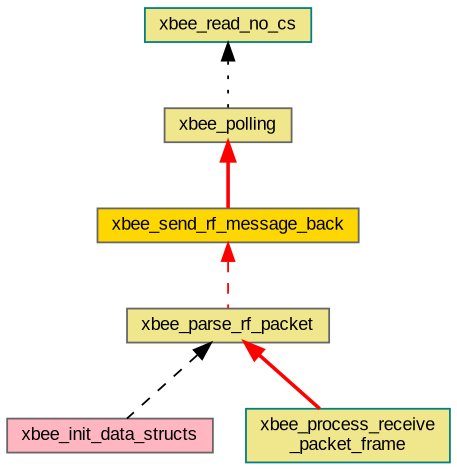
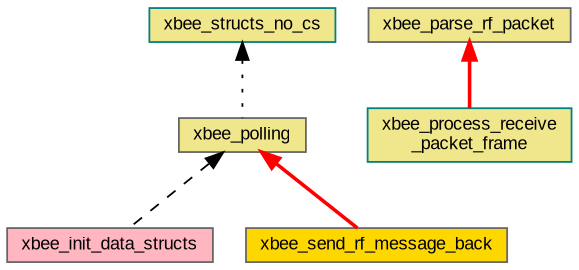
node "xbee_read_no_cs": label "xbee_read_no_cs" -> "xbee_structs_no_cs"
edge "xbee_parse_rf_packet" -> "xbee_send_rf_message_back": removed
edge "xbee_init_data_structs" -> "xbee_parse_rf_packet": now "xbee_init_data_structs" -> "xbee_polling"
